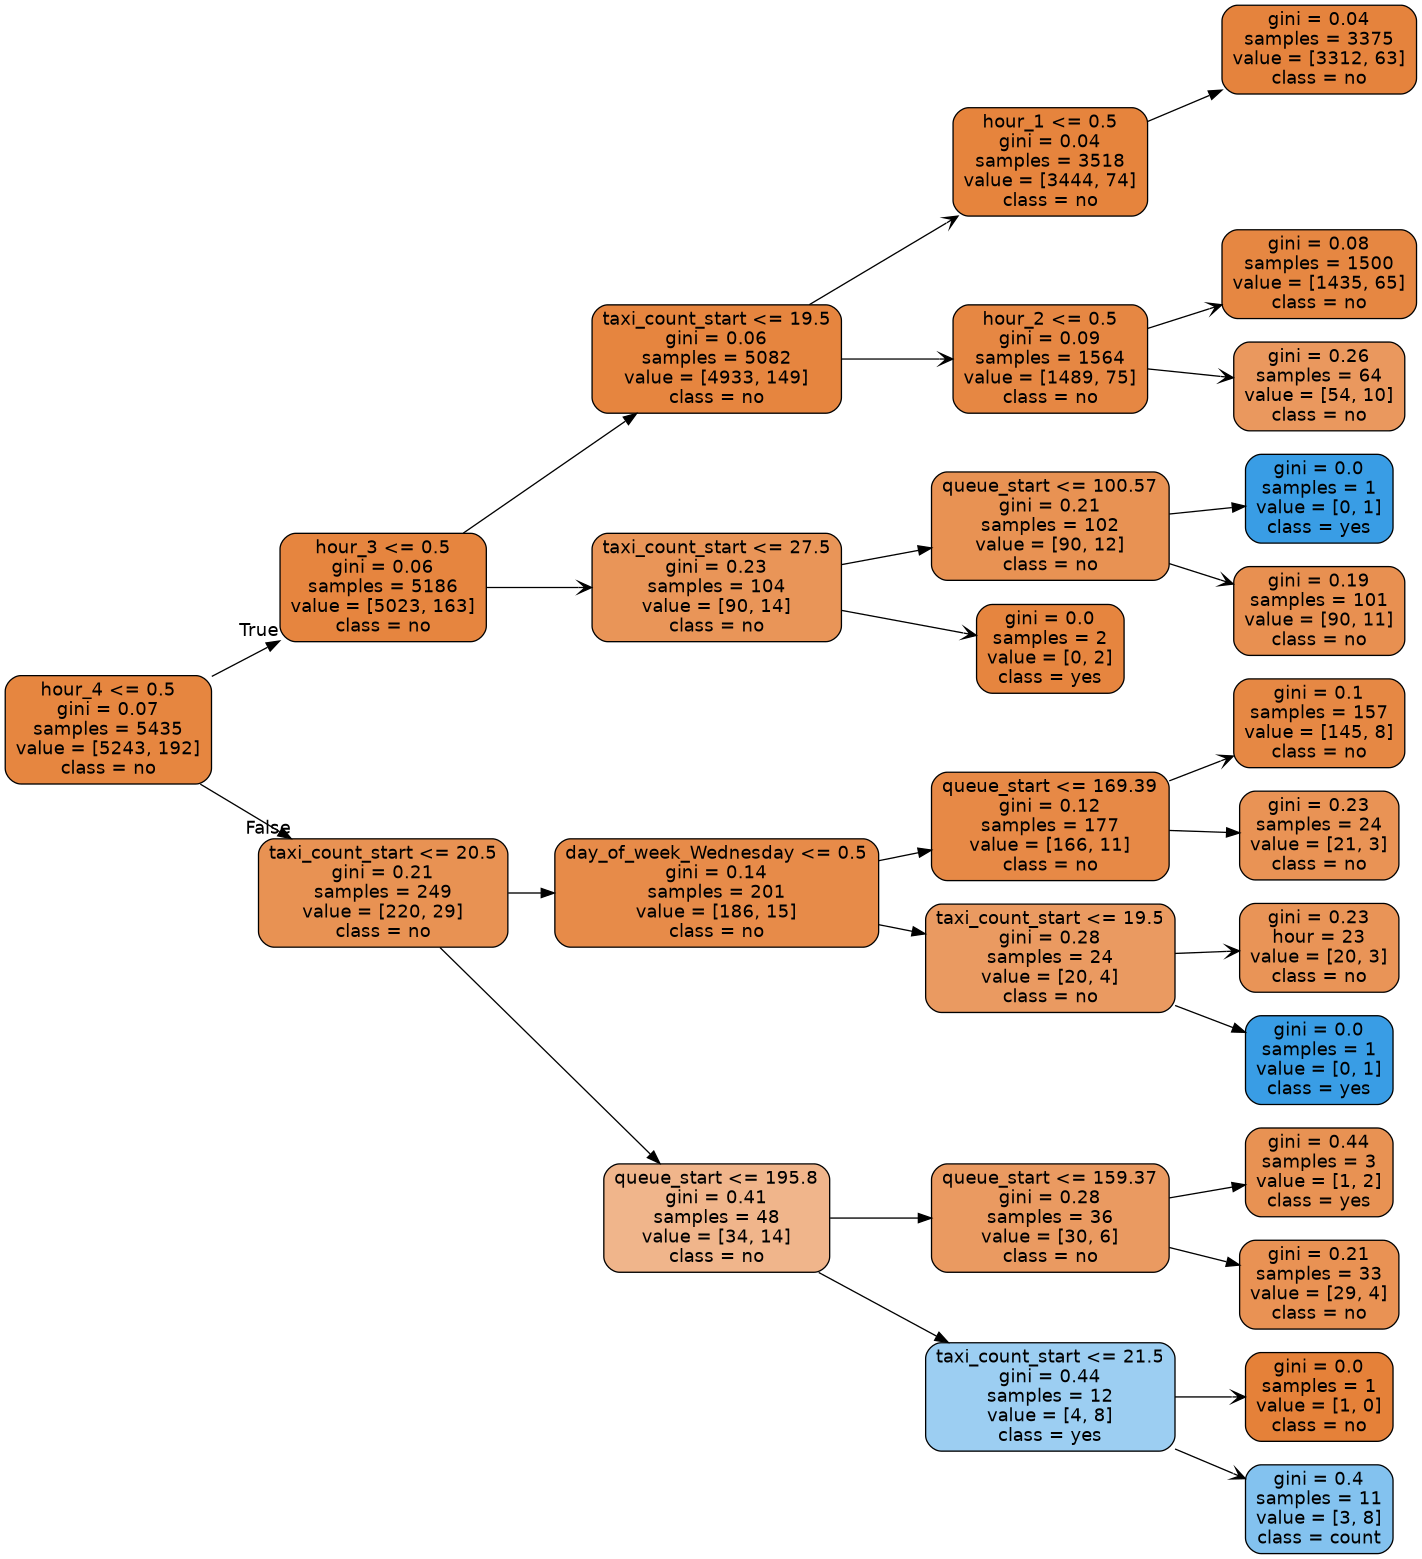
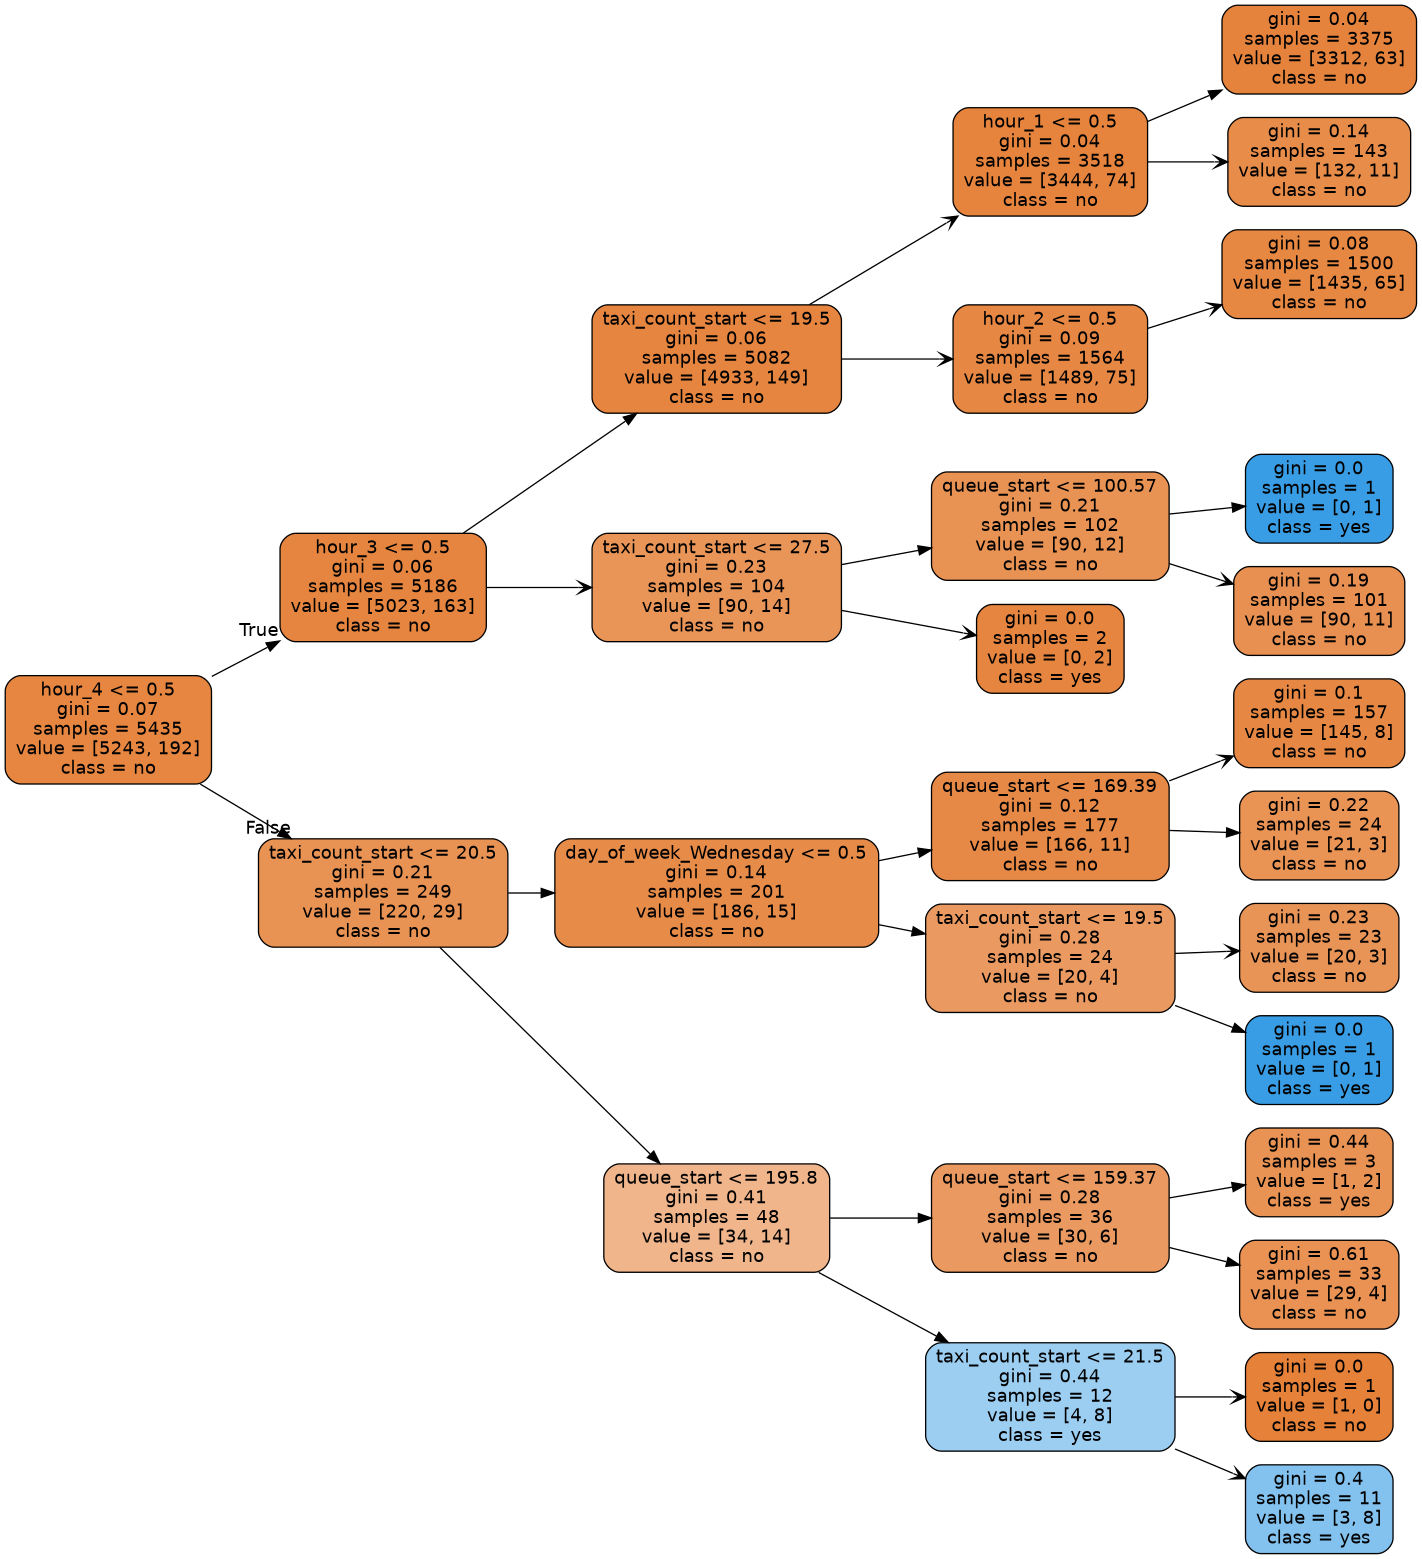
node "gini = 0.14 samples = 143 value = [132, 11] class = no": added
node "gini = 0.26 samples = 64 value = [54, 10] class = no": removed
node "gini = 0.23 samples = 24 value = [21, 3] class = no": label "gini = 0.23 samples = 24 value = [21, 3] class = no" -> "gini = 0.22 samples = 24 value = [21, 3] class = no"
node "gini = 0.23 hour = 23 value = [20, 3] class = no": label "gini = 0.23 hour = 23 value = [20, 3] class = no" -> "gini = 0.23 samples = 23 value = [20, 3] class = no"
node "gini = 0.21 samples = 33 value = [29, 4] class = no": label "gini = 0.21 samples = 33 value = [29, 4] class = no" -> "gini = 0.61 samples = 33 value = [29, 4] class = no"
node "gini = 0.4 samples = 11 value = [3, 8] class = count": label "gini = 0.4 samples = 11 value = [3, 8] class = count" -> "gini = 0.4 samples = 11 value = [3, 8] class = yes"
